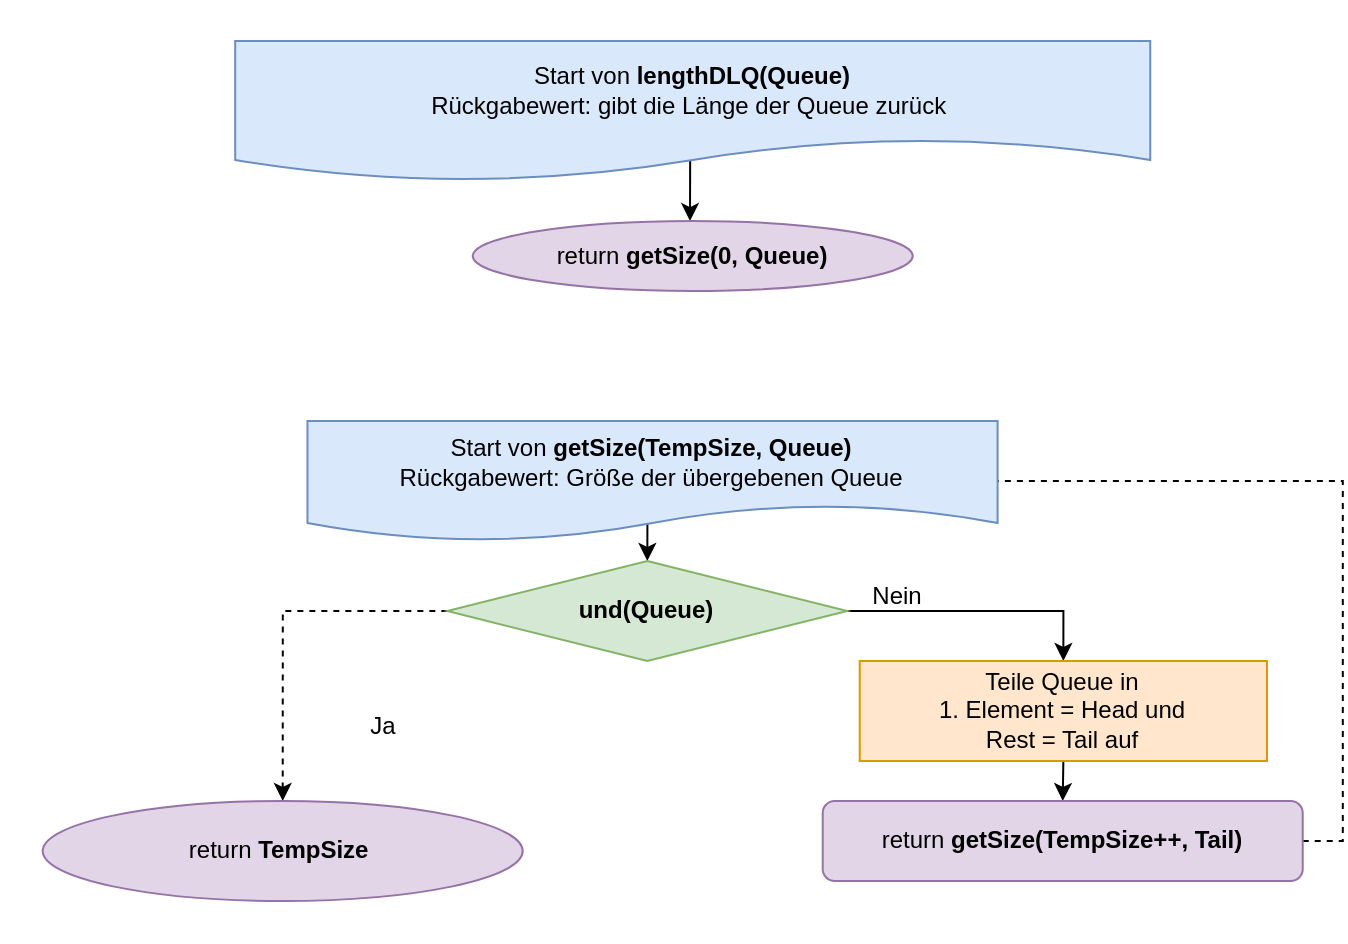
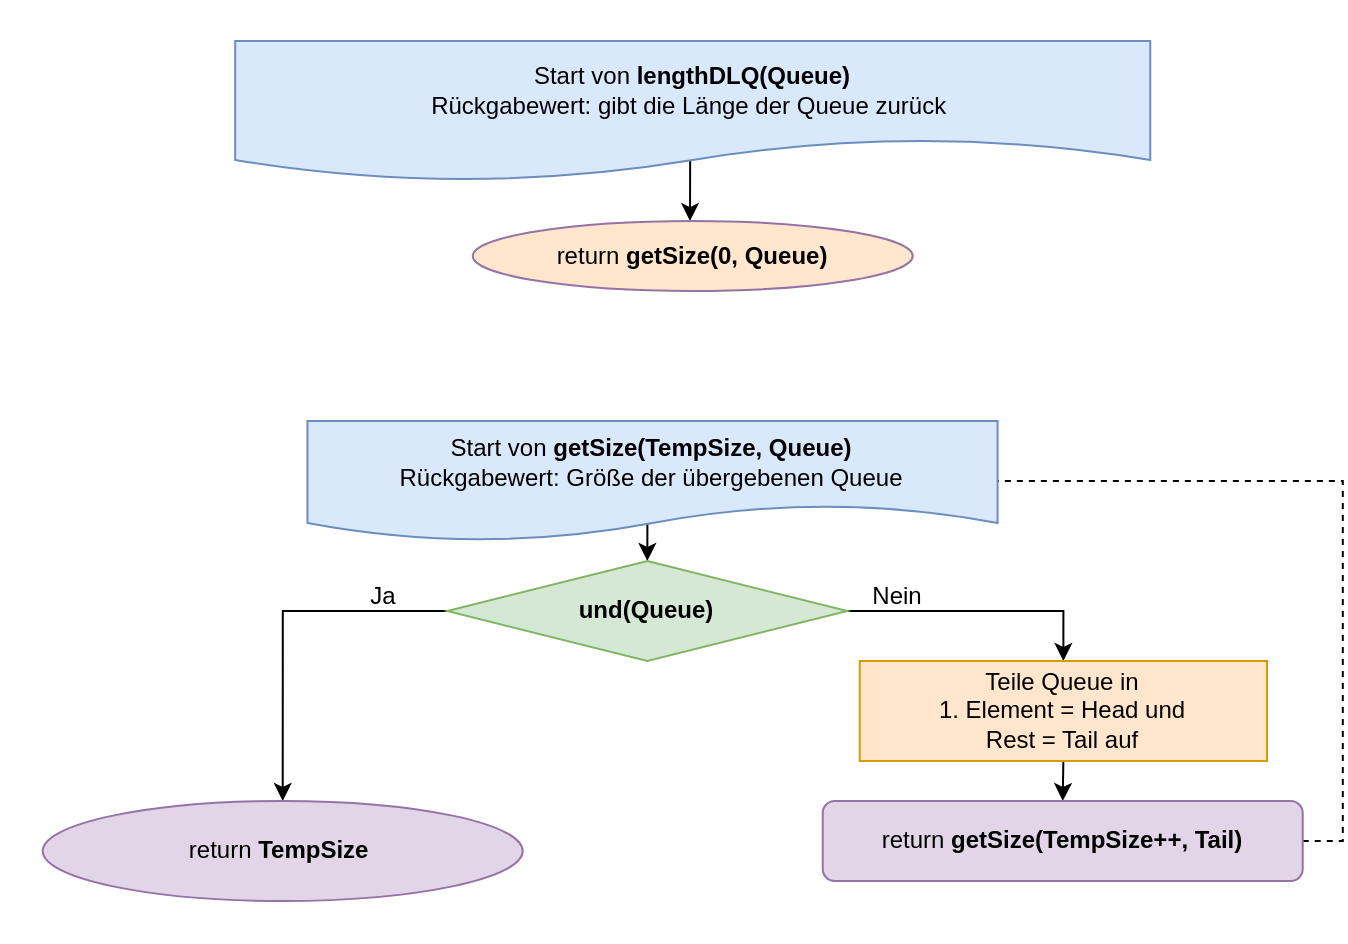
node "return getSize(0, Queue)": fillcolor #e1d5e7 -> #ffe6cc
edge "und(Queue)" -> "return TempSize": style dashed -> solid
node "Ja": moved (383, 727) -> (383, 597)
